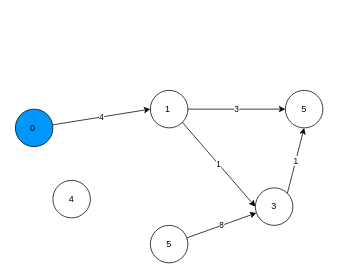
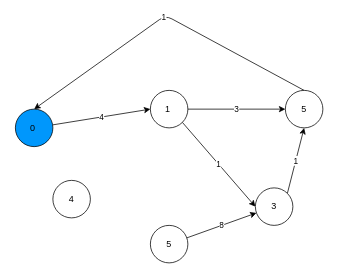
edge "5" -> "0": added, label "1"
